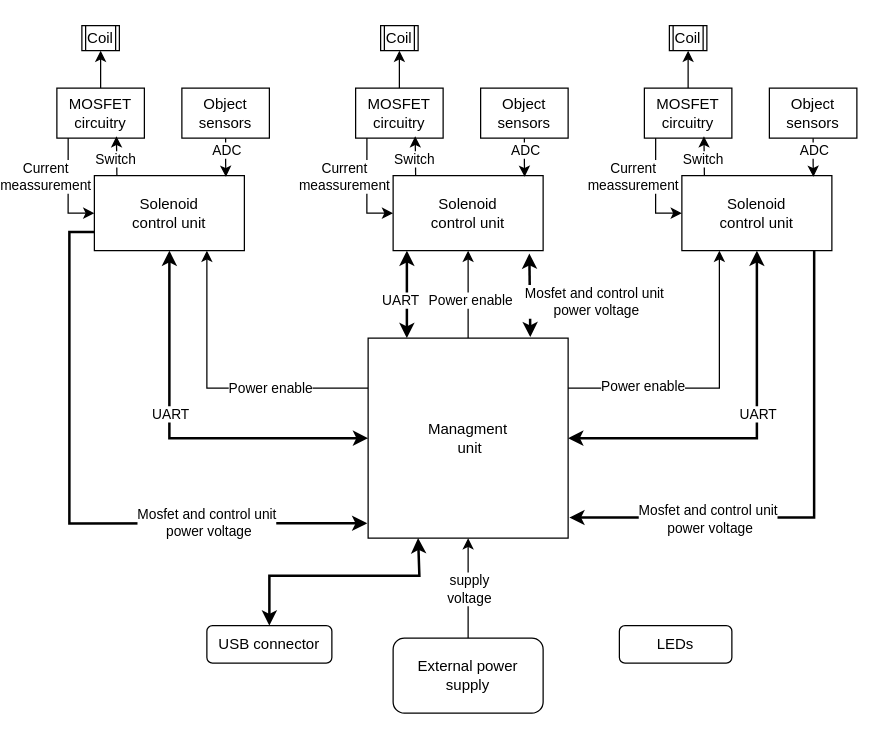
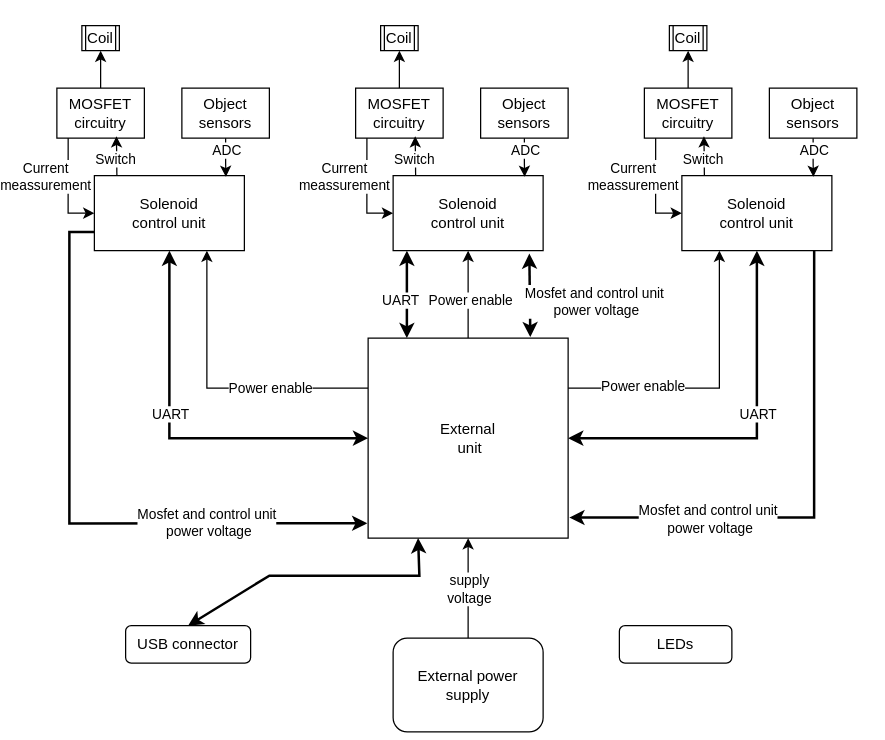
node "Managment unit": label "Managment unit" -> "External unit"
node "USB connector": moved (269, 644) -> (188, 644)
node "External power supply": size 150x75 -> 150x94
